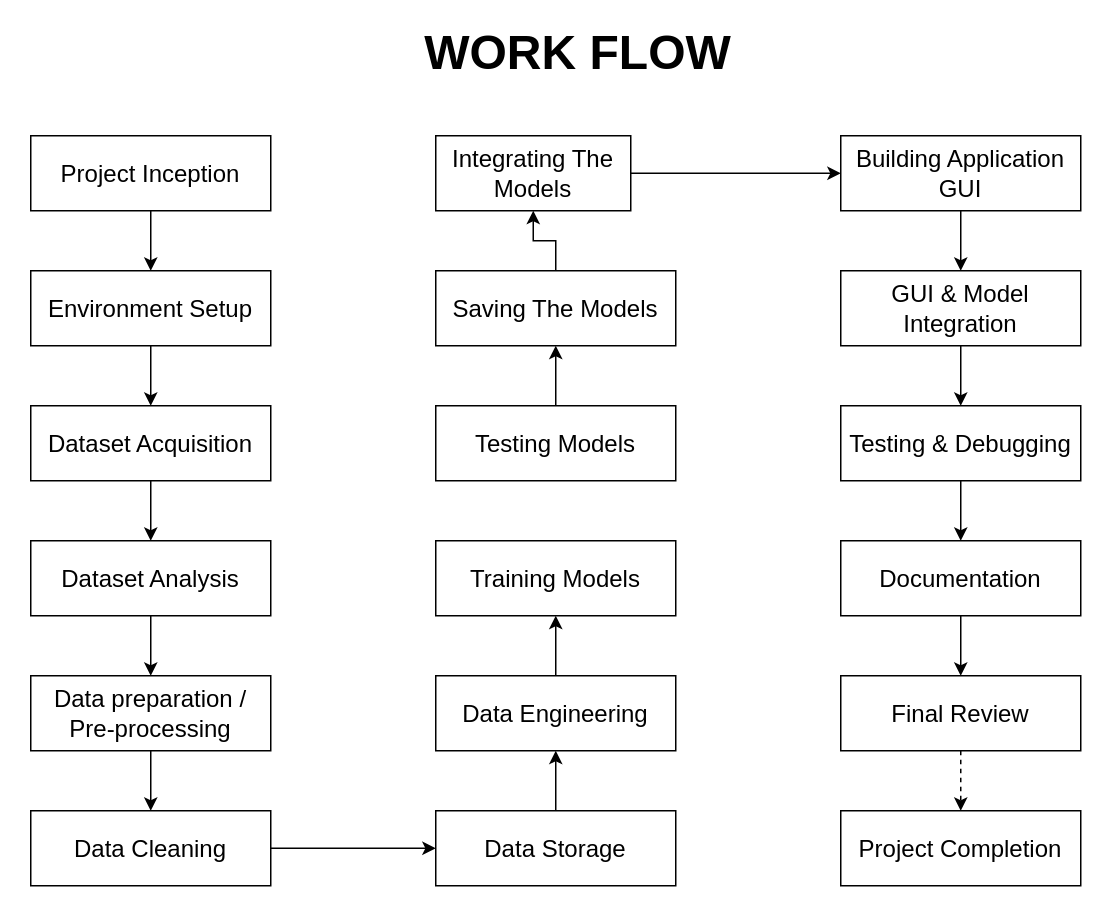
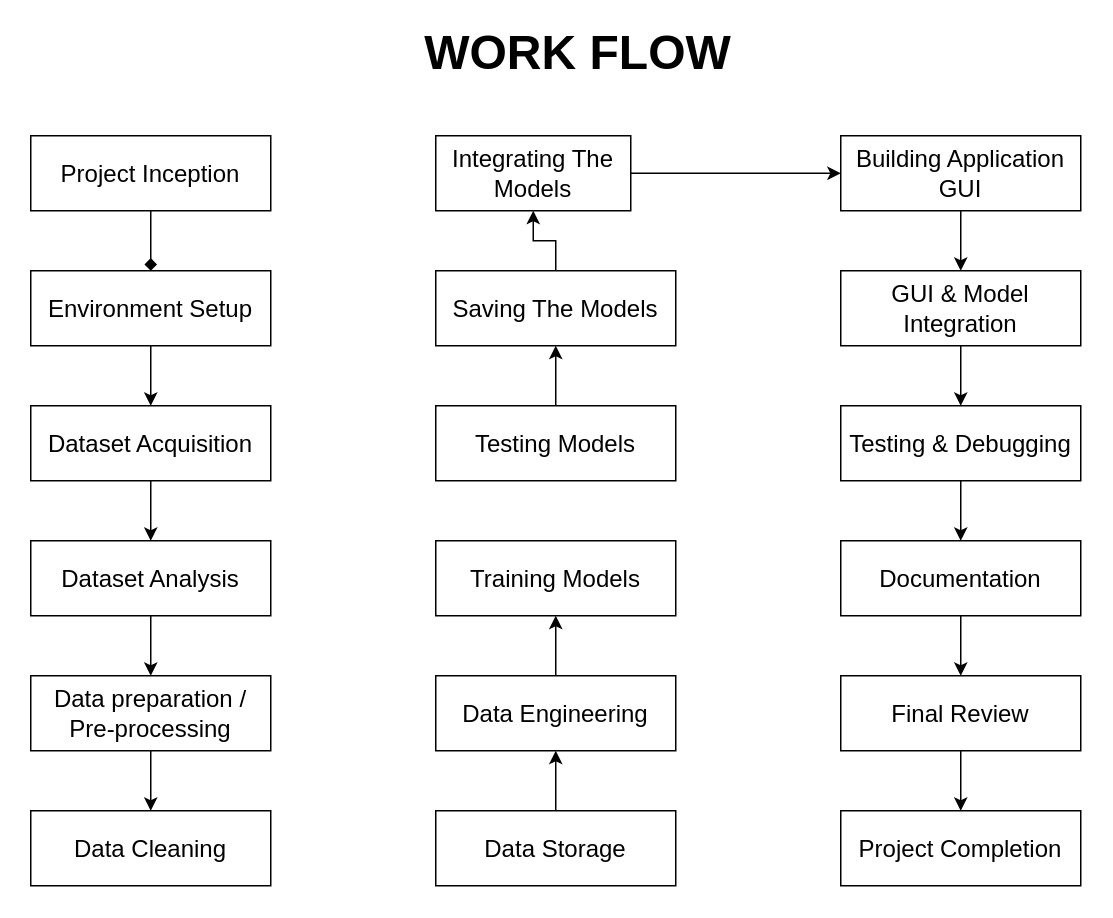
edge "Project Inception" -> "Environment Setup": arrowhead classic -> diamond
edge "Final Review" -> "Project Completion": style dashed -> solid
edge "Data Cleaning" -> "Data Storage": removed
